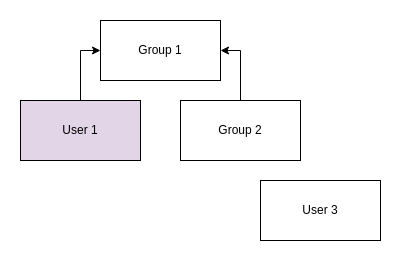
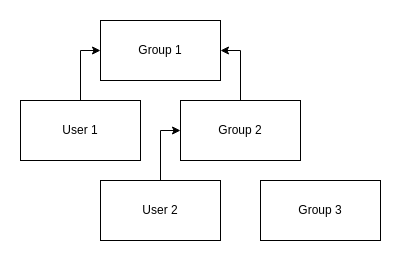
node "User 1": fillcolor #e1d5e7 -> #ffffff
edge "User 2" -> "Group 2": added
node "User 2": added
node "User 3": label "User 3" -> "Group 3"
